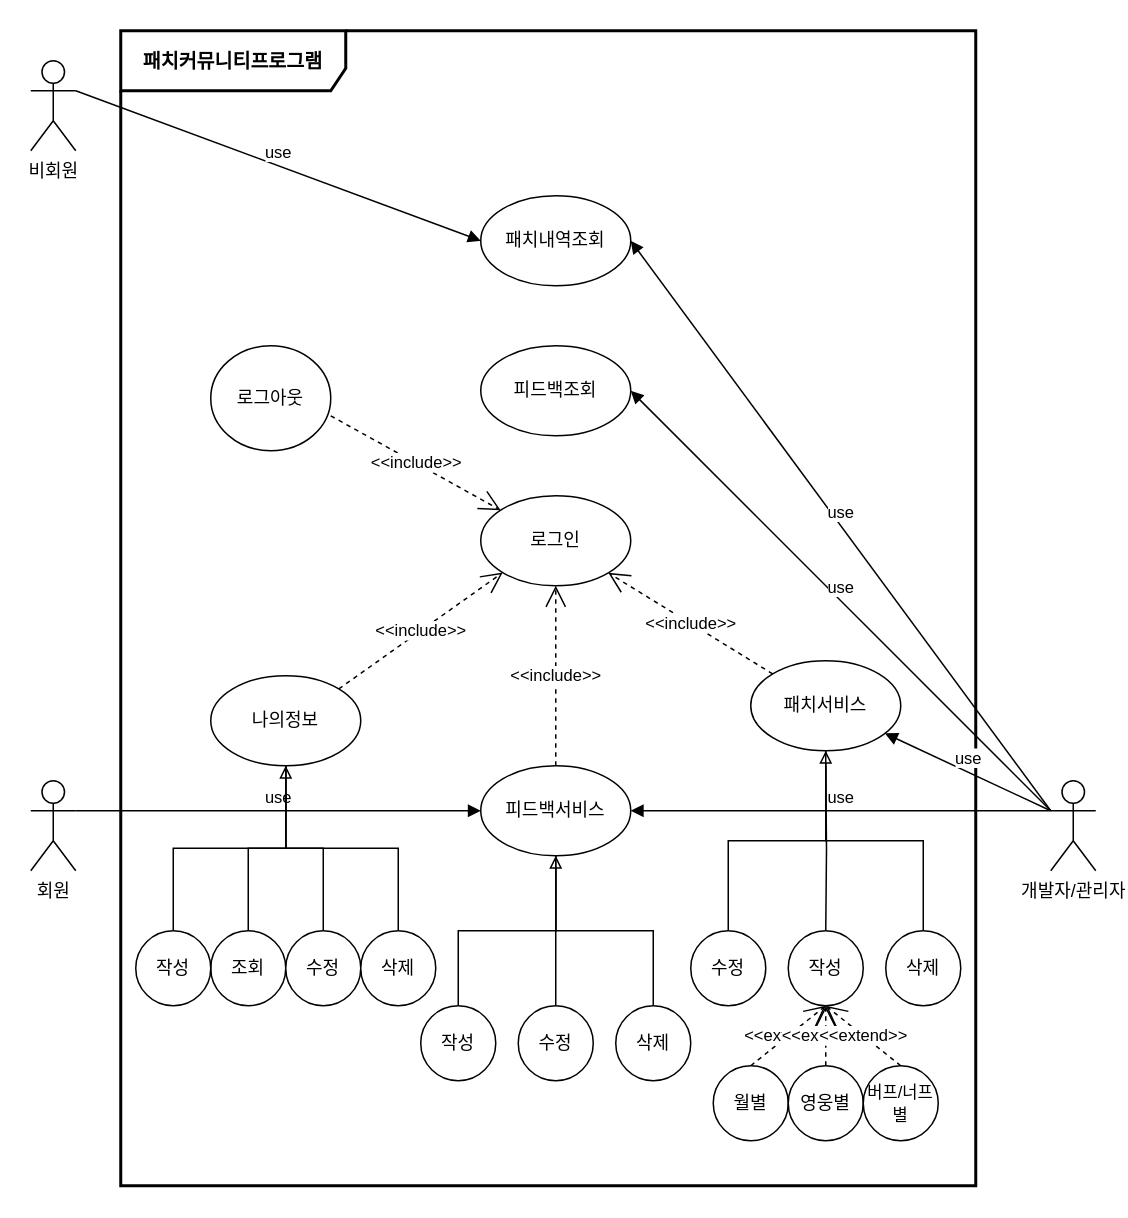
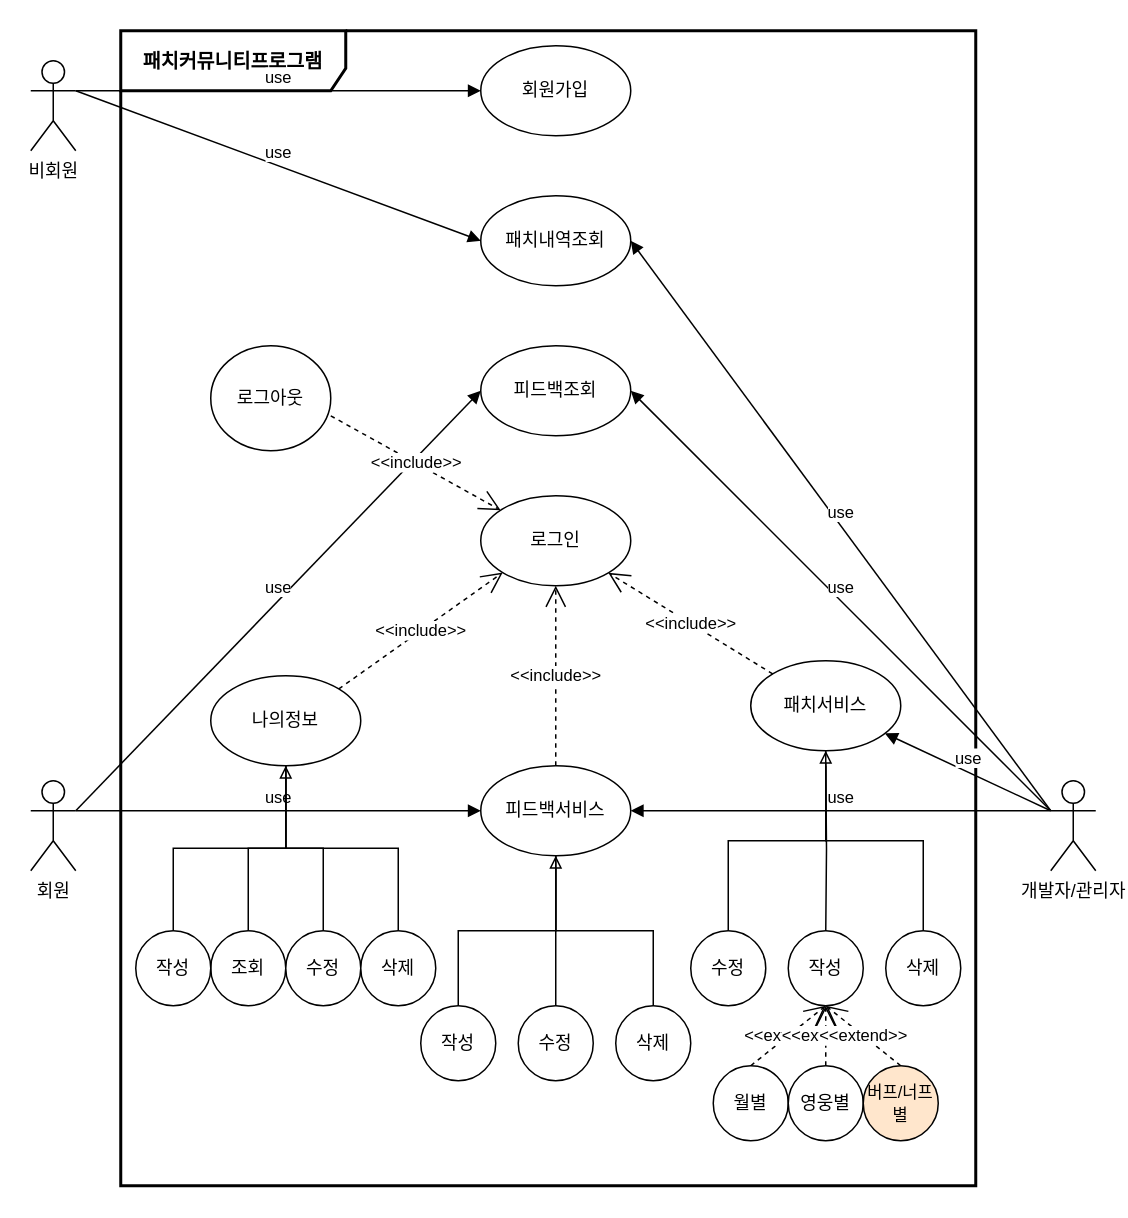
edge "비회원" -> "회원가입": added, label "use"
node "회원가입": added
edge "회원" -> "피드백조회": added, label "use"
node "버프/너프별": fillcolor #ffffff -> #ffe6cc
